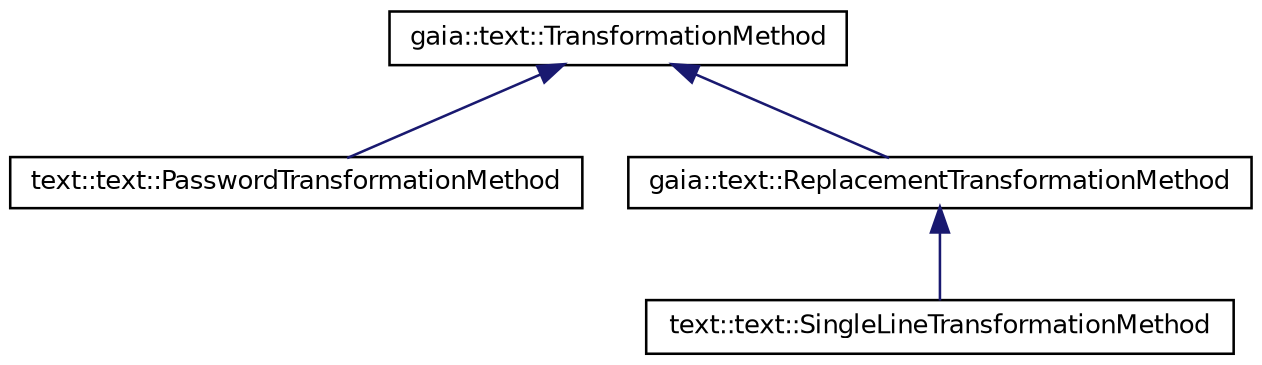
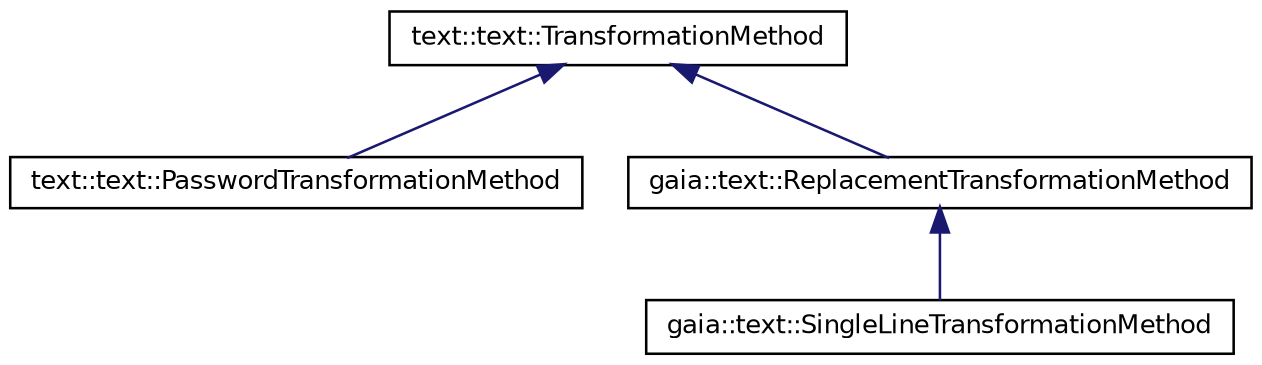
node "gaia::text::TransformationMethod": label "gaia::text::TransformationMethod" -> "text::text::TransformationMethod"
node "text::text::SingleLineTransformationMethod": label "text::text::SingleLineTransformationMethod" -> "gaia::text::SingleLineTransformationMethod"
